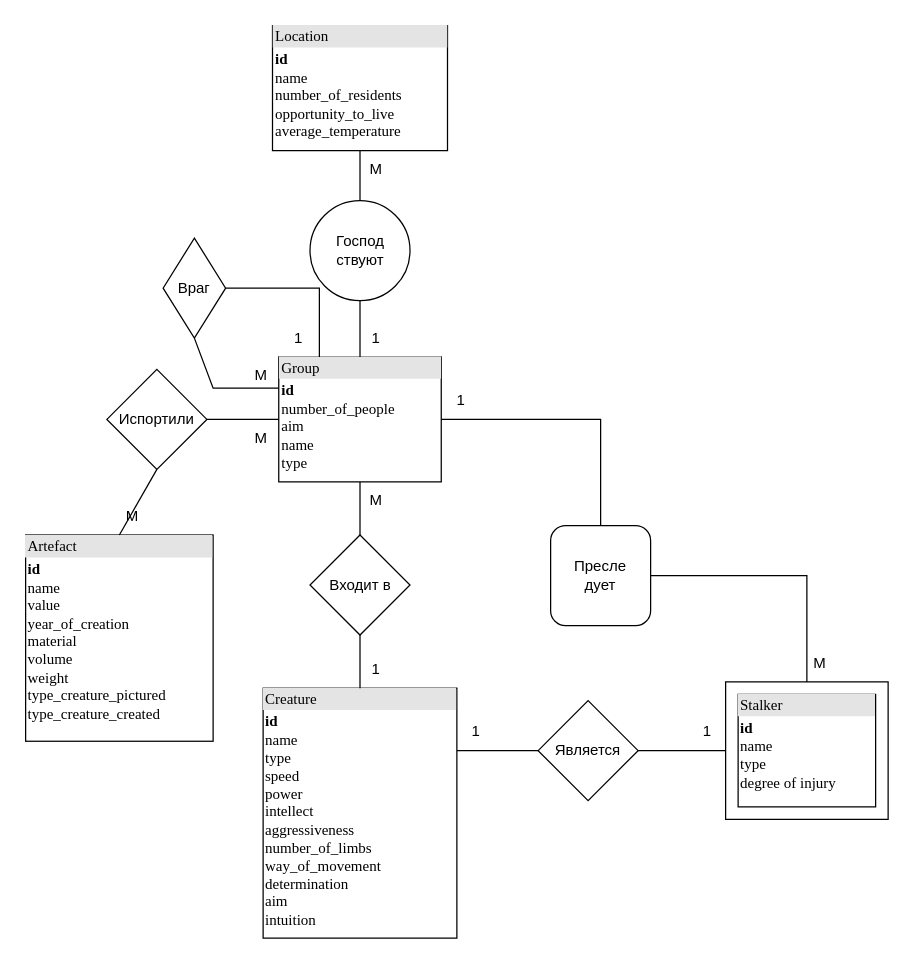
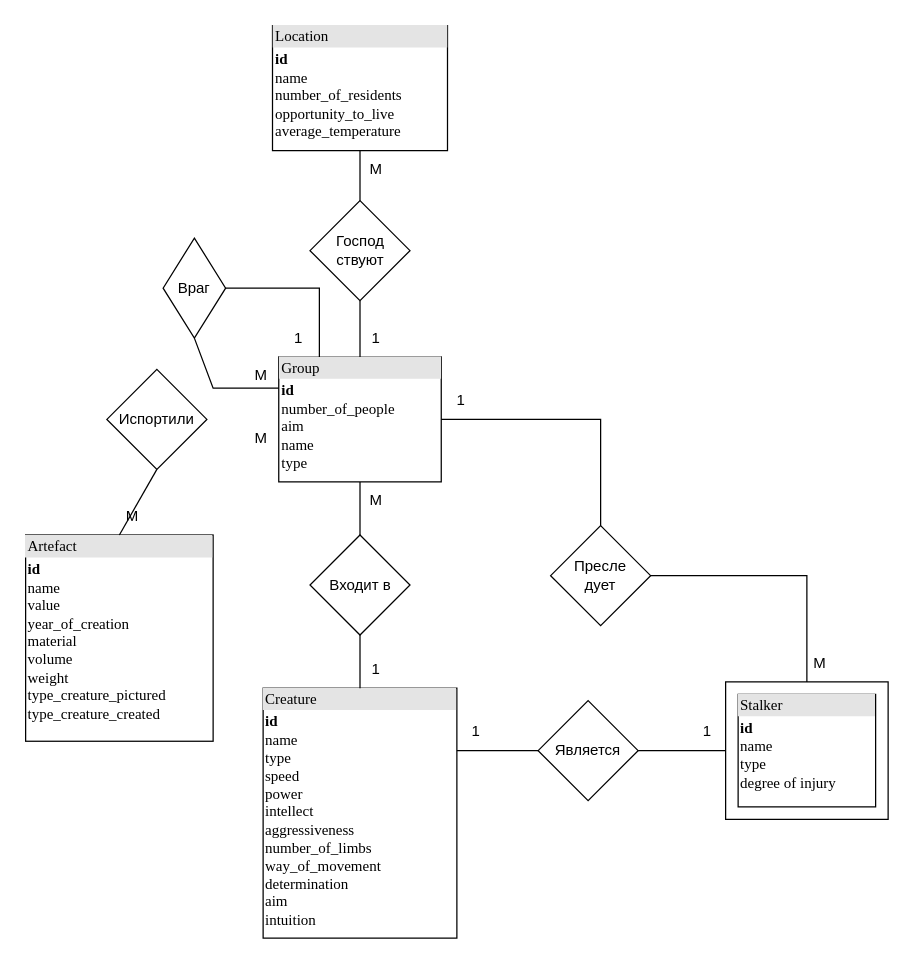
node "Господ ствуют": shape ellipse -> diamond
edge "Испортили" -- "Group id number_of_people aim name type": removed
node "Пресле дует": shape rounded rectangle -> diamond
